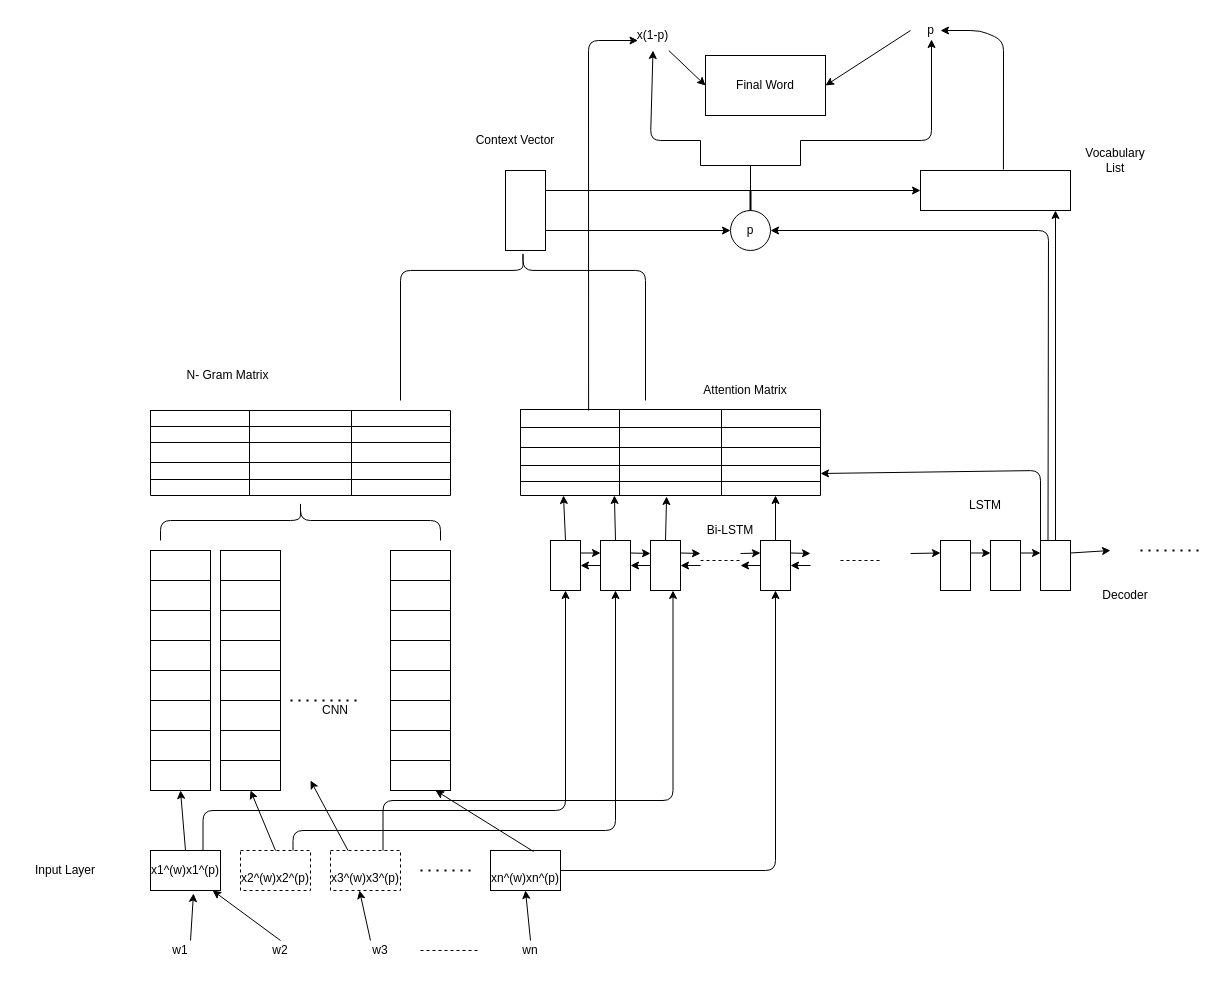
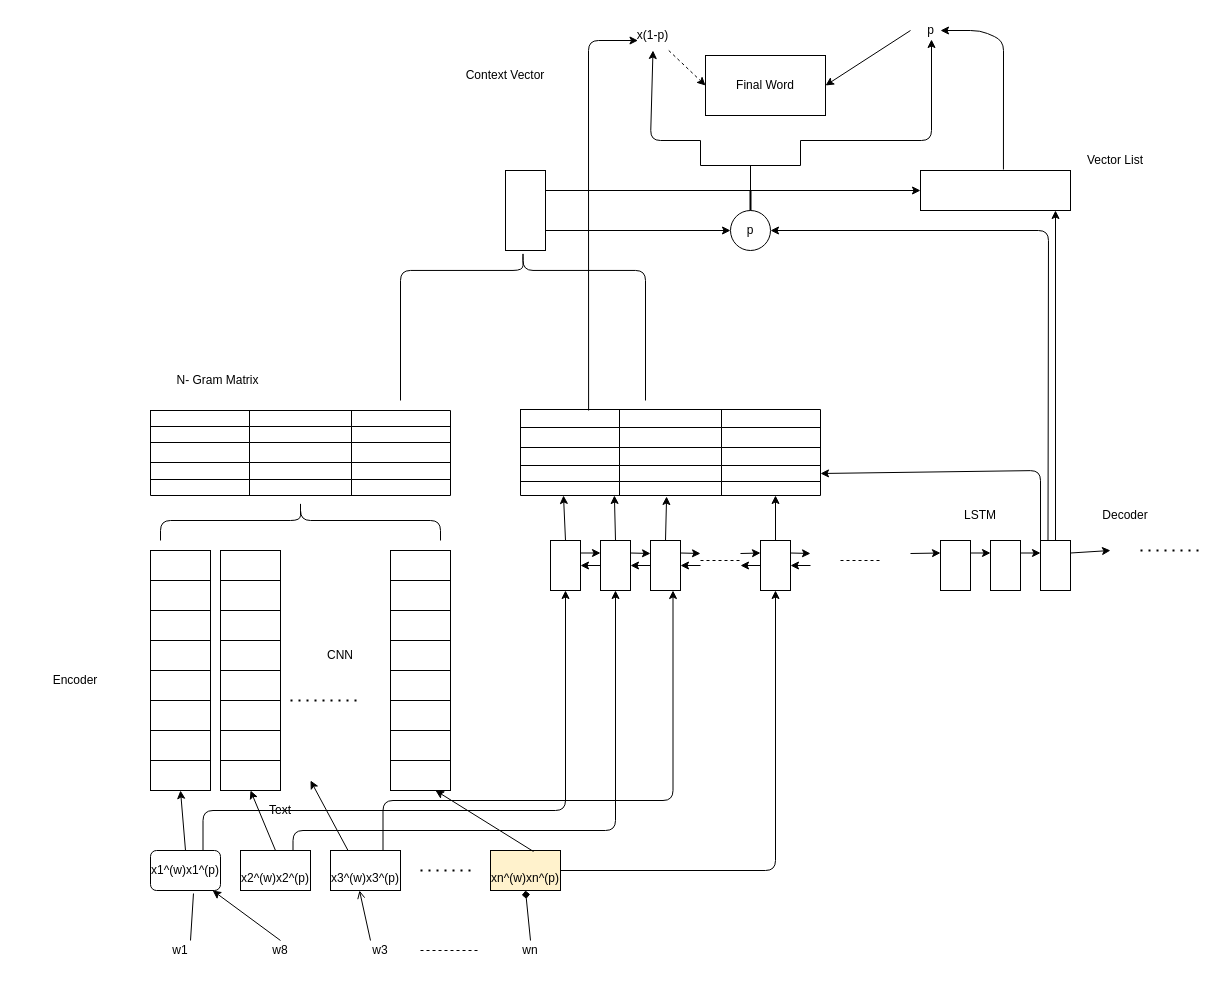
edge "x(1-p)" -> "Final Word": style solid -> dashed
node "Context Vector": moved (516, 141) -> (506, 76)
node "Vocabulary List": label "Vocabulary List" -> "Vector List"
node "N- Gram Matrix": moved (228, 376) -> (218, 381)
node "Attention Matrix": removed
node "LSTM": moved (986, 506) -> (981, 516)
node "Bi-LSTM": removed
node "Decoder": moved (1126, 596) -> (1126, 516)
node "Encoder": added
node "CNN": moved (336, 711) -> (341, 656)
node "Text": added
node "Input Layer": removed
node "x1^(w)x1^(p)": shape rectangle -> rounded rectangle
node "x2^(w)x2^(p)": style dashed -> solid
node "x3^(w)x3^(p)": style dashed -> solid
node "xn^(w)xn^(p)": fillcolor #ffffff -> #fff2cc
edge "w3" -> "x3^(w)x3^(p)": arrowhead classic -> open
edge "wn" -> "xn^(w)xn^(p)": arrowhead classic -> diamond
edge "w1" -> "x1^(w)x1^(p)": arrowhead classic -> none
node "w2": label "w2" -> "w8"
